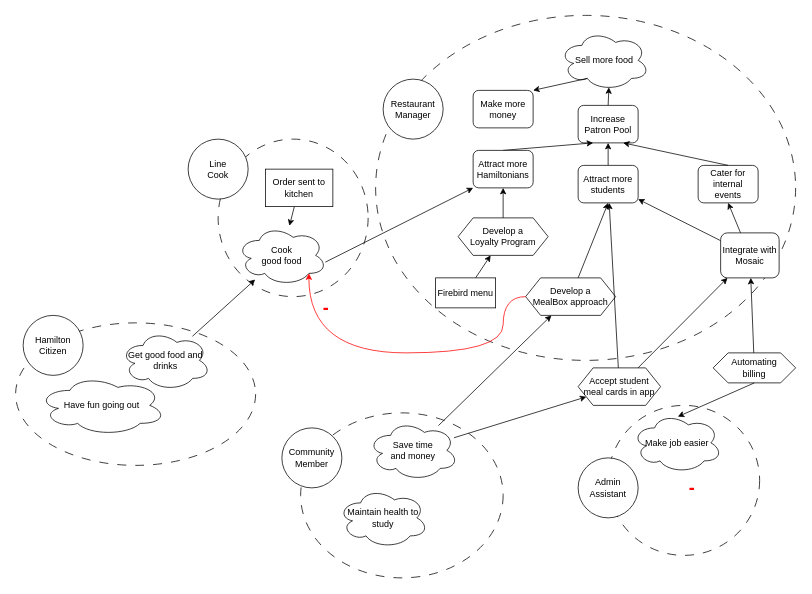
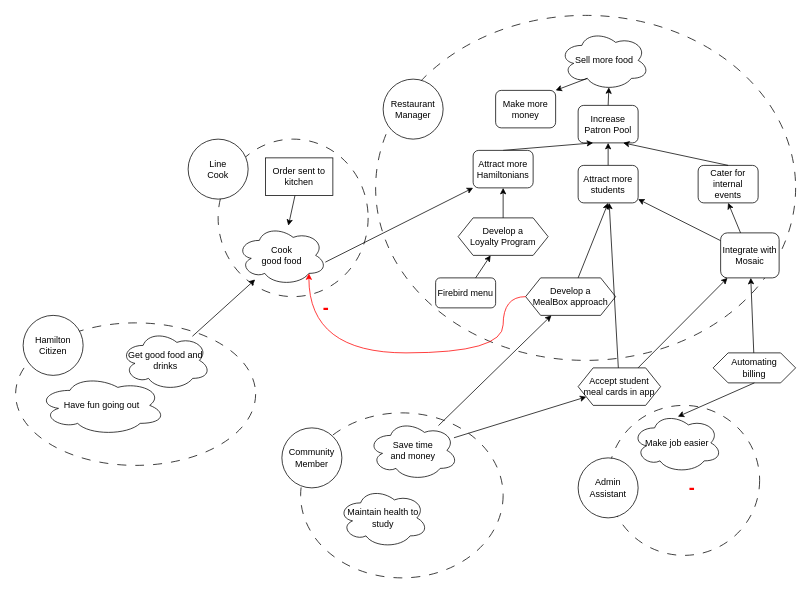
node "Make more money": moved (503, 109) -> (525, 109)
node "Order sent to kitchen": moved (299, 188) -> (299, 177)
node "Firebird menu": shape rectangle -> rounded rectangle
